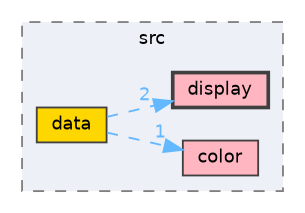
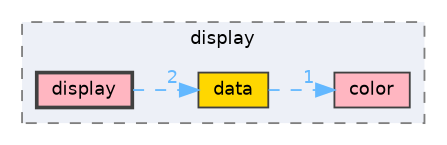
cluster "src": label "src" -> "display"
edge "data" -> "display": reversed
